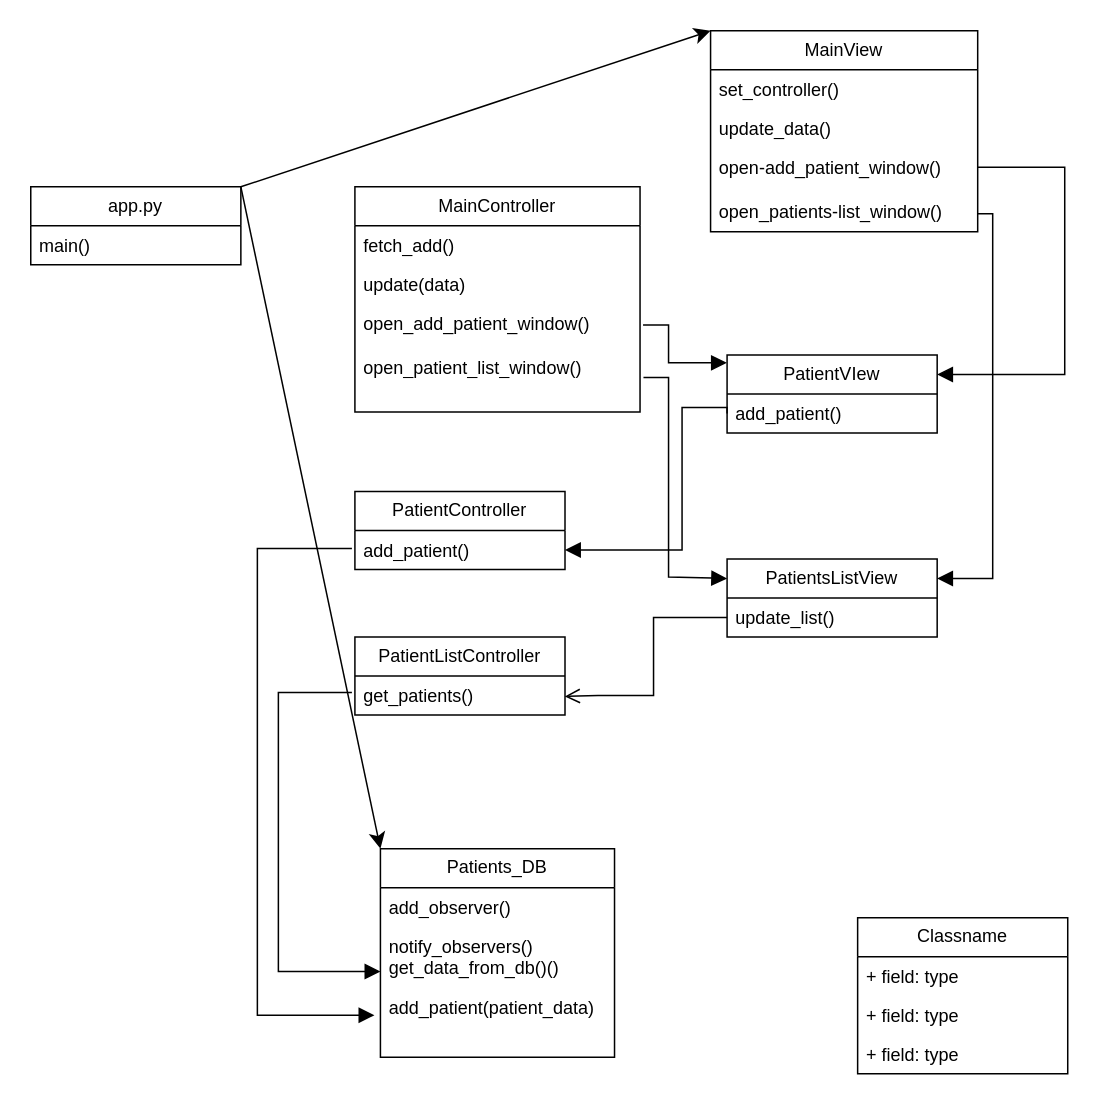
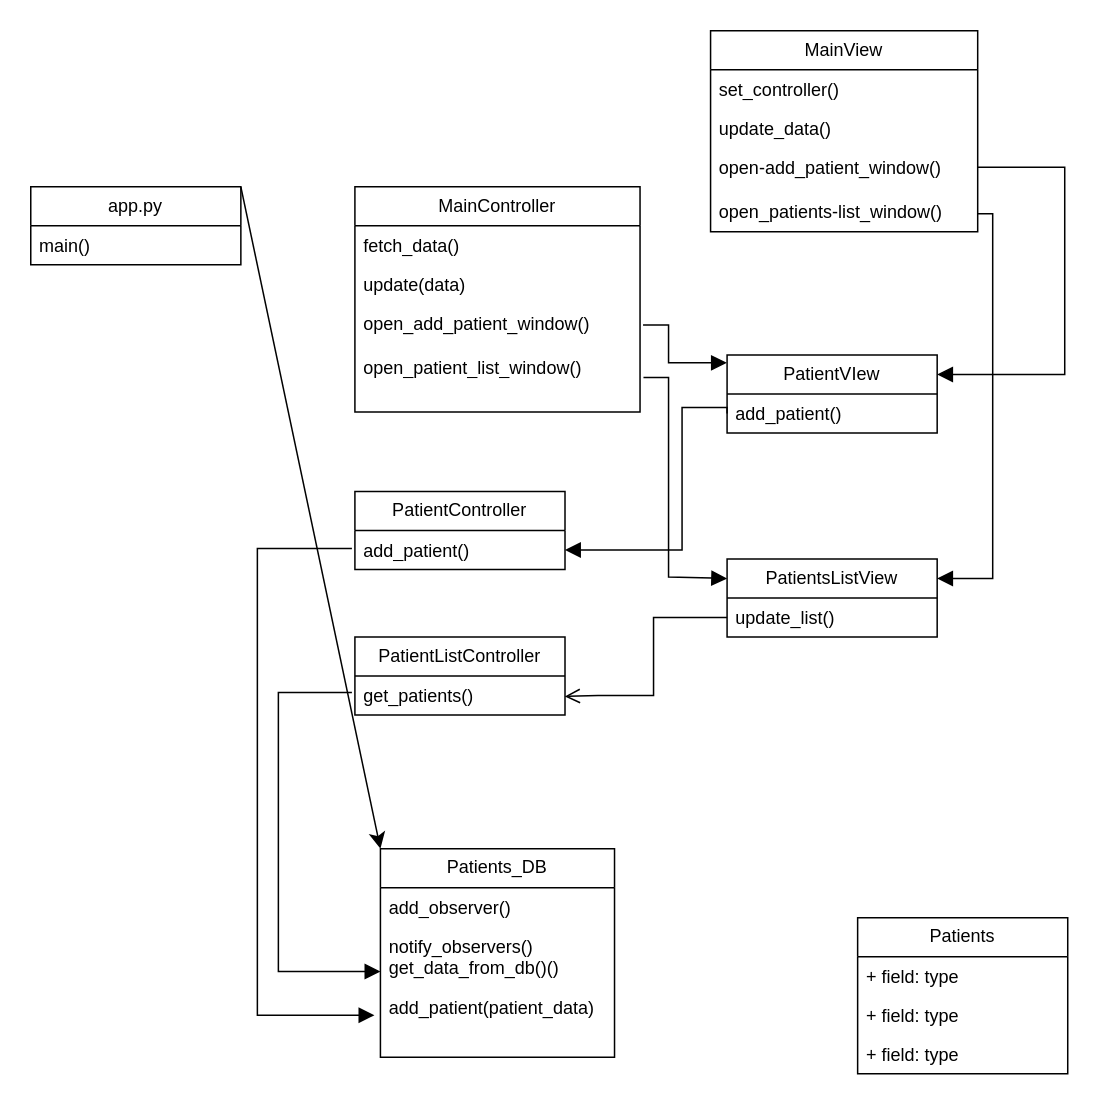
edge "app.py" -> "MainView": removed
node "fetch_add()": label "fetch_add()" -> "fetch_data()"
node "Classname": label "Classname" -> "Patients"
